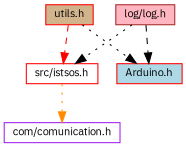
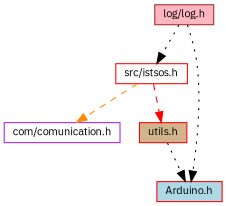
edge "utils.h" -> "src/istsos.h": reversed
edge "log/log.h" -> "Arduino.h": style dashed -> dotted
edge "src/istsos.h" -> "com/comunication.h": style dotted -> dashed
